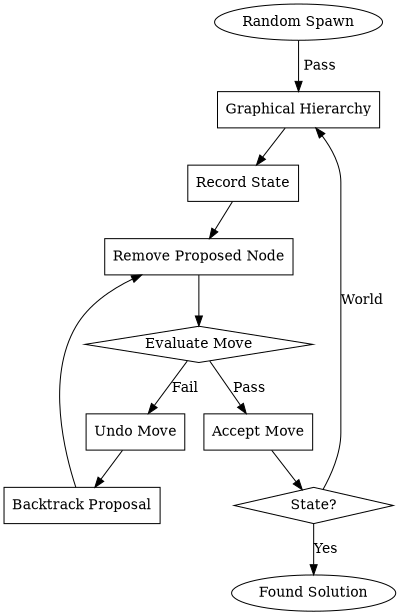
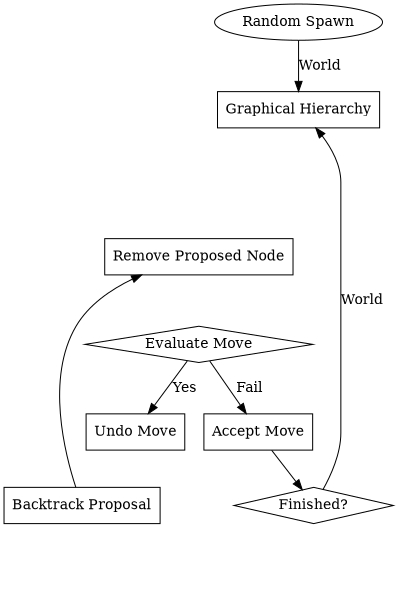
edge "Random Spawn" -> "Graphical Hierarchy": label "Pass" -> "World"
node "Record State": removed
edge "Remove Proposed Node" -> "Evaluate Move": removed
edge "Evaluate Move" -> "Undo Move": label "Fail" -> "Yes"
edge "Evaluate Move" -> "Accept Move": label "Pass" -> "Fail"
edge "Undo Move" -> "Backtrack Proposal": removed
node "State?": label "State?" -> "Finished?"
node "Found Solution": removed
